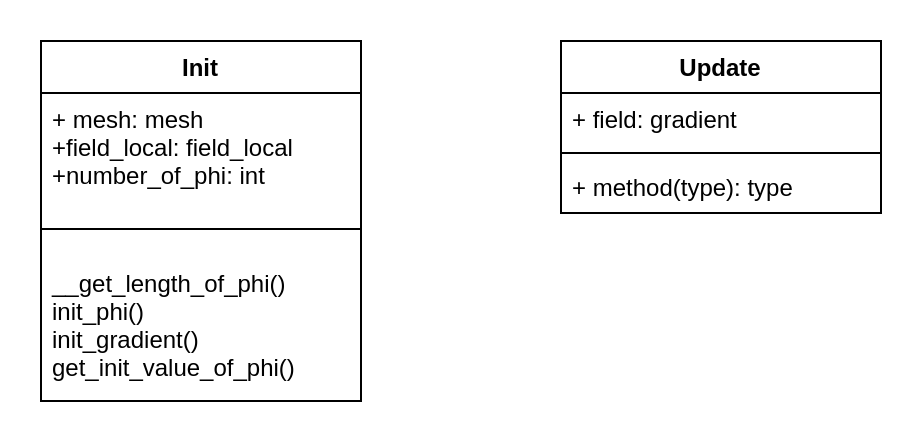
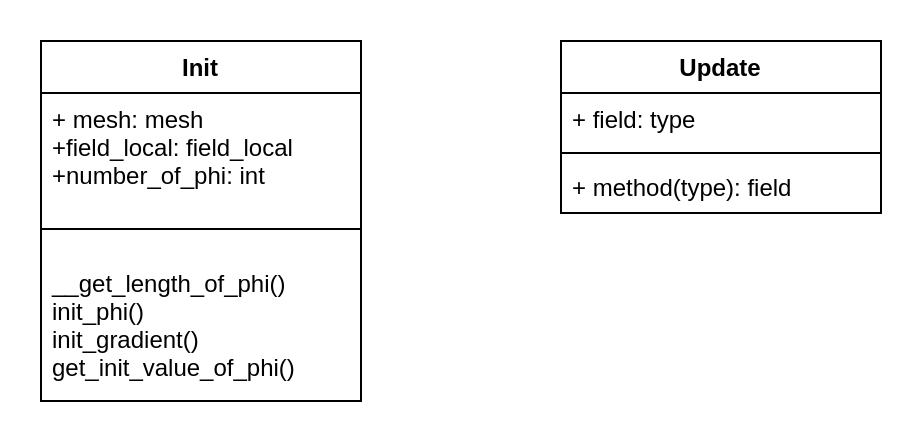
node "+ field: gradient": label "+ field: gradient" -> "+ field: type"
node "+ method(type): type": label "+ method(type): type" -> "+ method(type): field"
